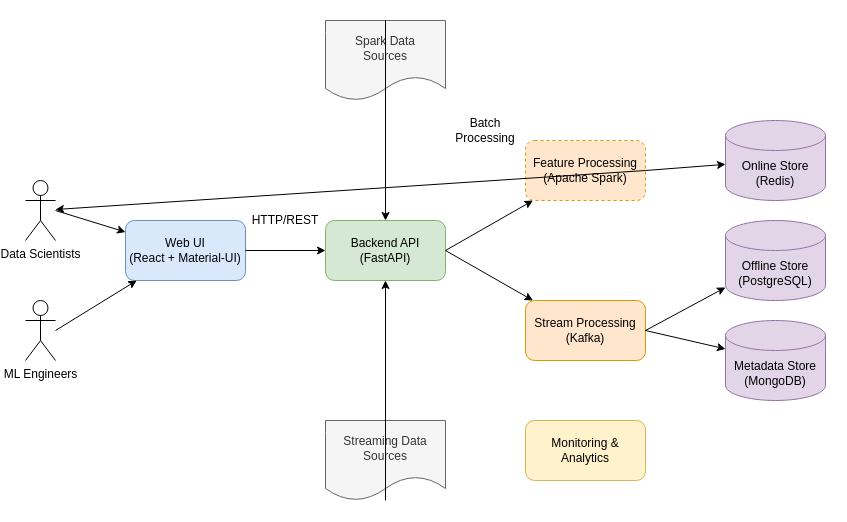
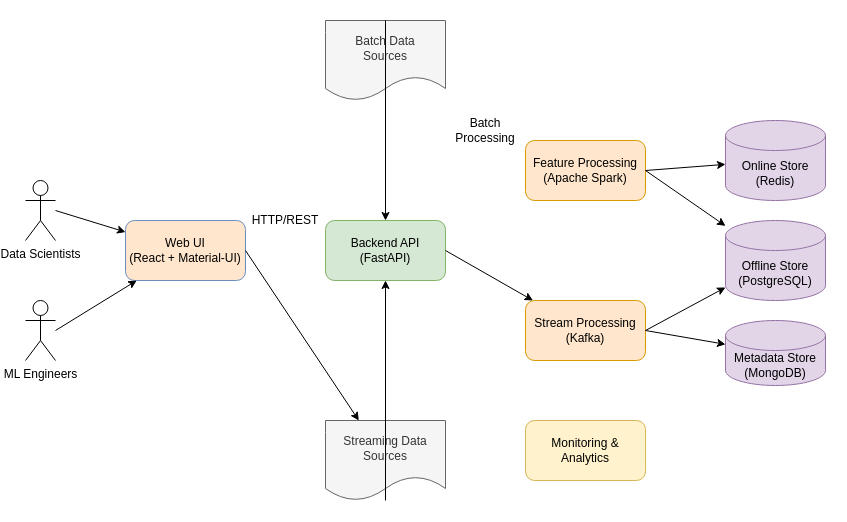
node "Spark Data Sources": label "Spark Data Sources" -> "Batch Data Sources"
node "Feature Processing (Apache Spark)": style dashed -> solid
edge "Feature Processing (Apache Spark)" -> "Data Scientists": now "Feature Processing (Apache Spark)" -> "Offline Store (PostgreSQL)"
edge "Backend API (FastAPI)" -> "Feature Processing (Apache Spark)": removed
node "Web UI (React + Material-UI)": fillcolor #dae8fc -> #ffe6cc
edge "Web UI (React + Material-UI)" -> "Backend API (FastAPI)": now "Web UI (React + Material-UI)" -> "Streaming Data Sources"
node "Metadata Store (MongoDB)": size 100x80 -> 100x65
